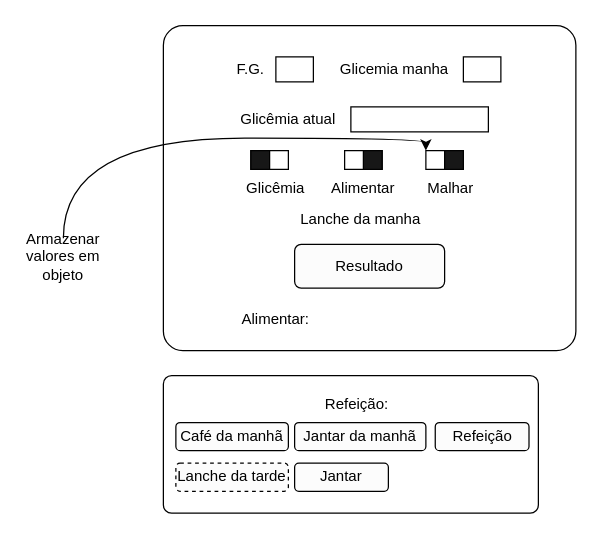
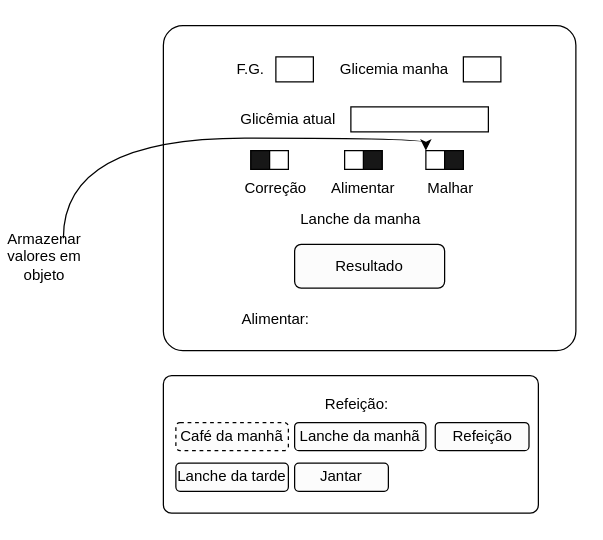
node "Glicêmia": label "Glicêmia" -> "Correção"
node "Armazenar valores em objeto": moved (63, 257) -> (44, 257)
node "Café da manhã": style solid -> dashed
node "Jantar da manhã": label "Jantar da manhã" -> "Lanche da manhã"
node "Lanche da tarde": style dashed -> solid
